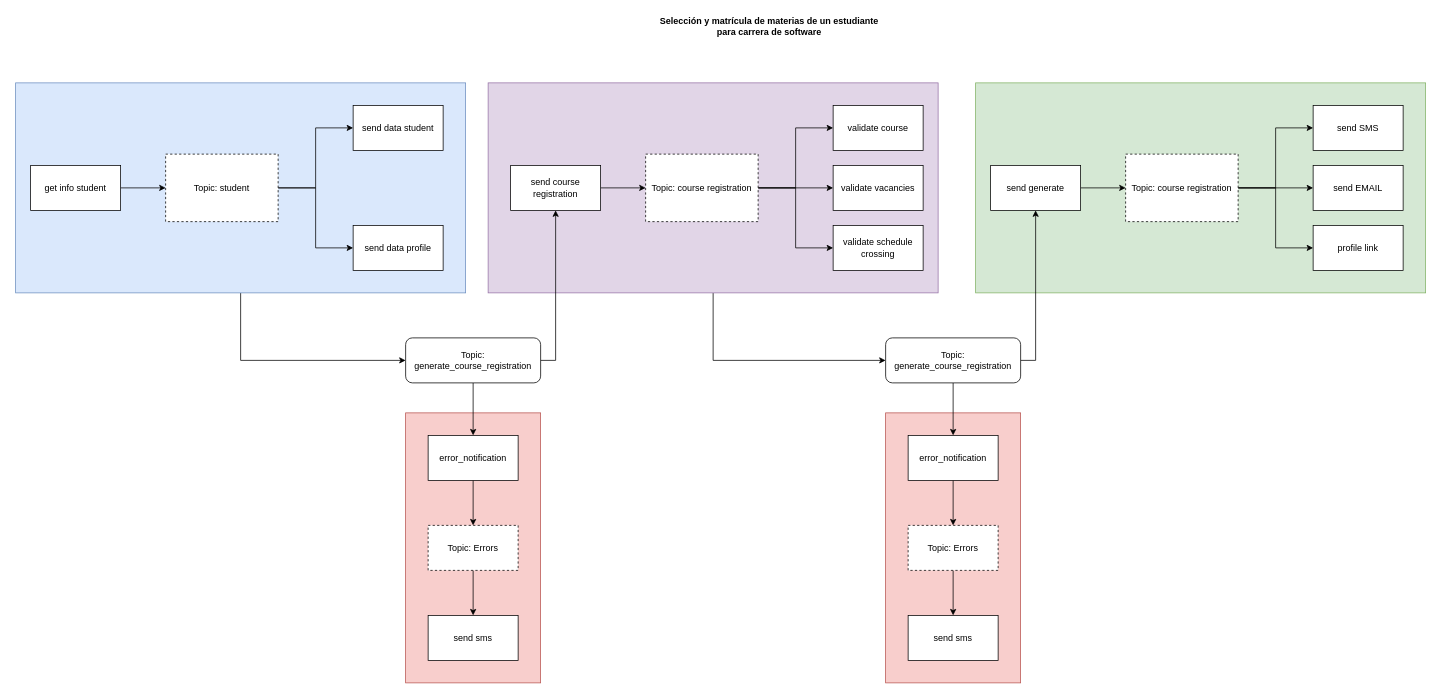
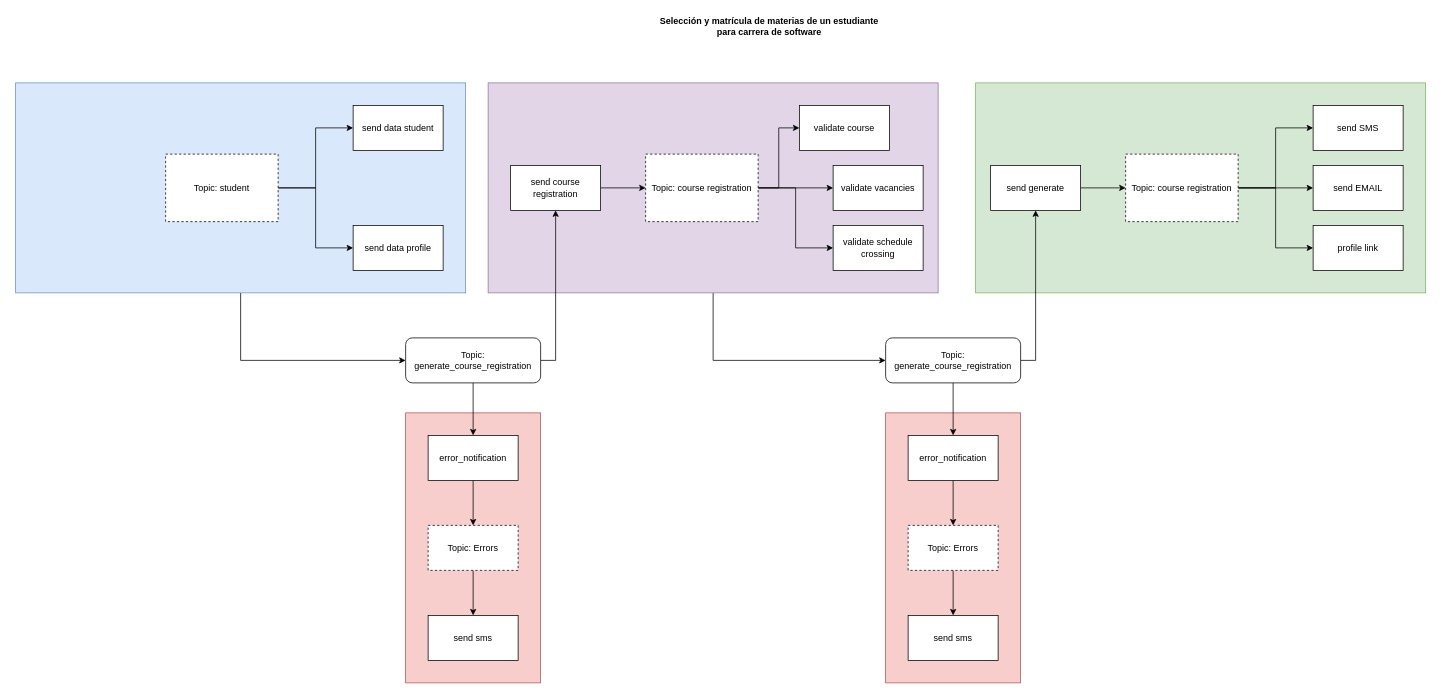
node "validate course": moved (878, 128) -> (844, 128)
node "get info student": removed
edge "get info student" -> "Topic: student": removed
